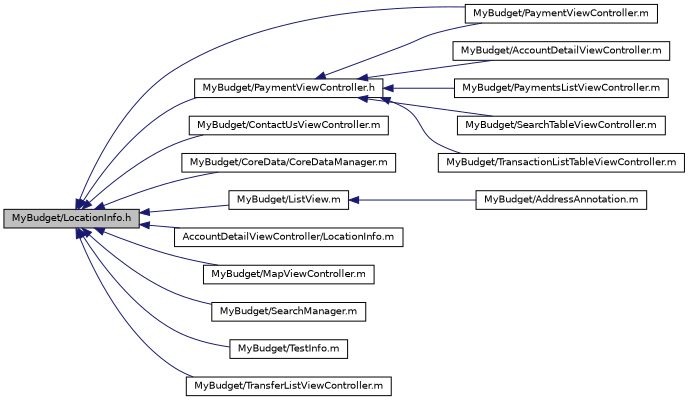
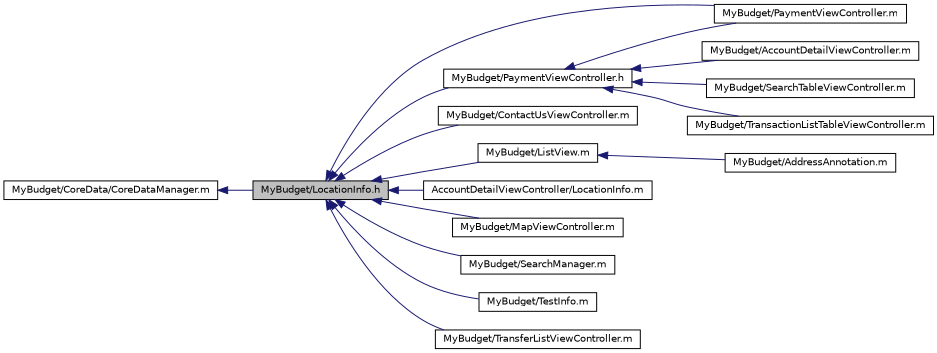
node "MyBudget/PaymentsListViewController.m": removed
edge "MyBudget/CoreData/CoreDataManager.m" -> "MyBudget/LocationInfo.h": reversed
